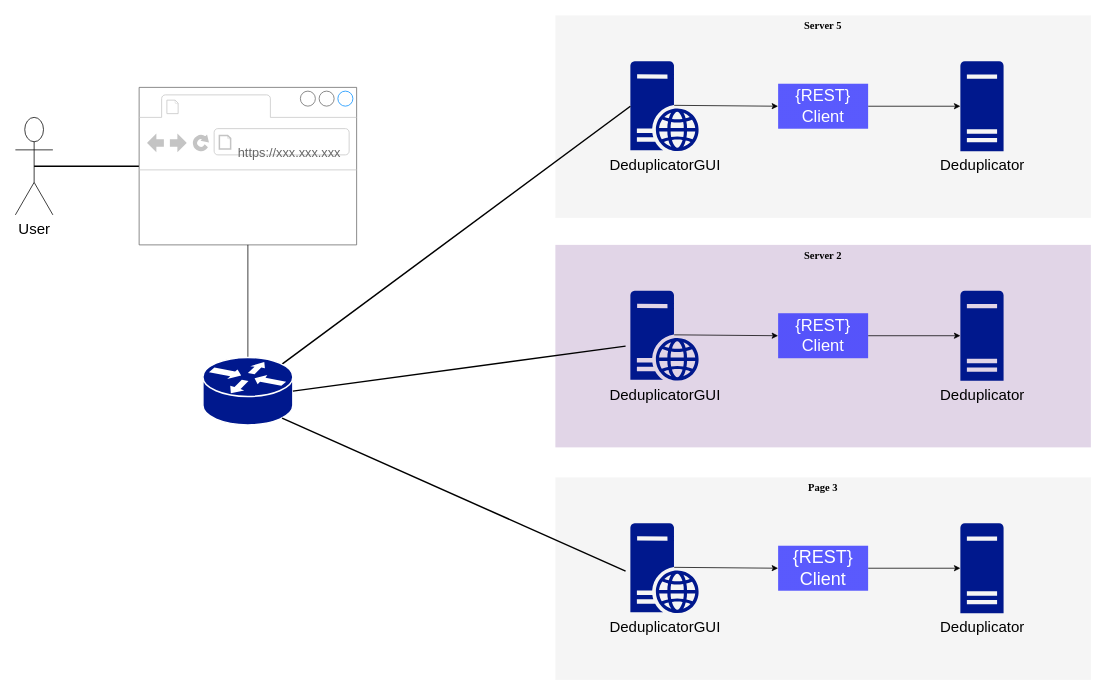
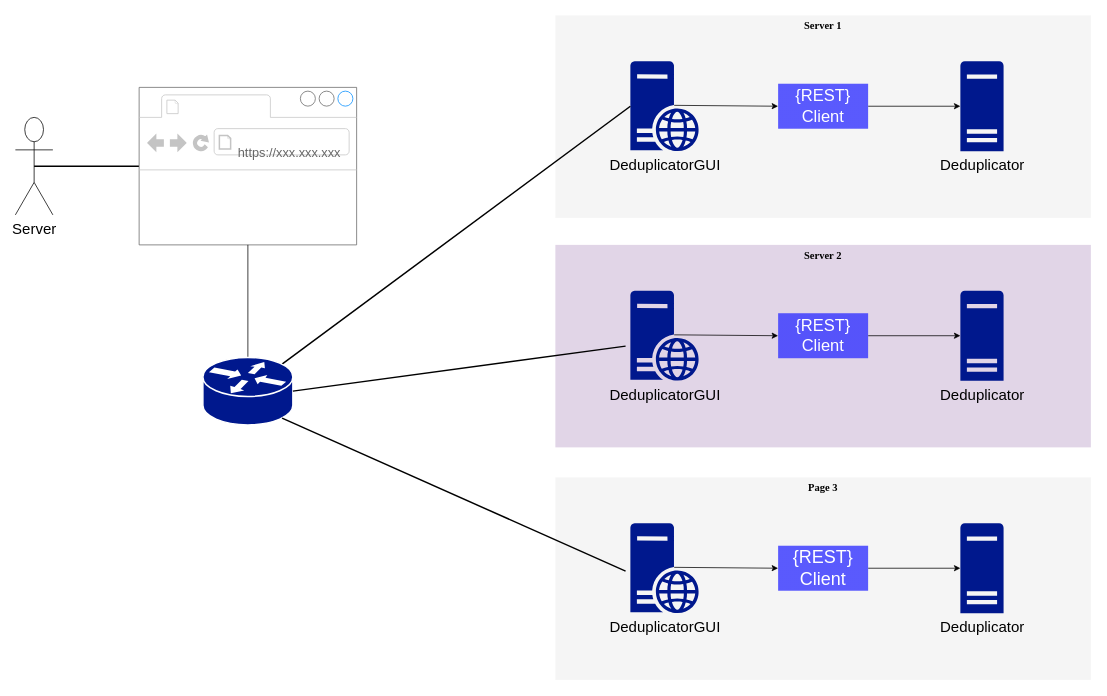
node "Server 5": label "Server 5" -> "Server 1"
node "User": label "User" -> "Server"
